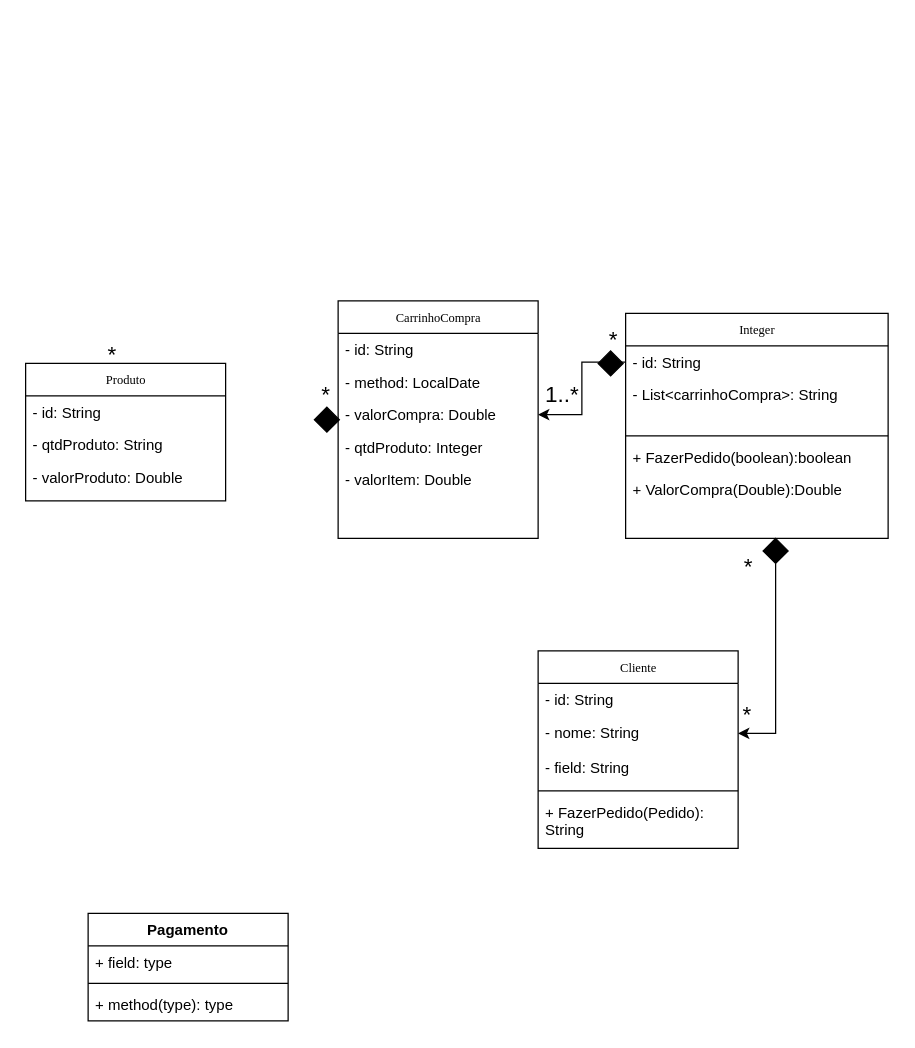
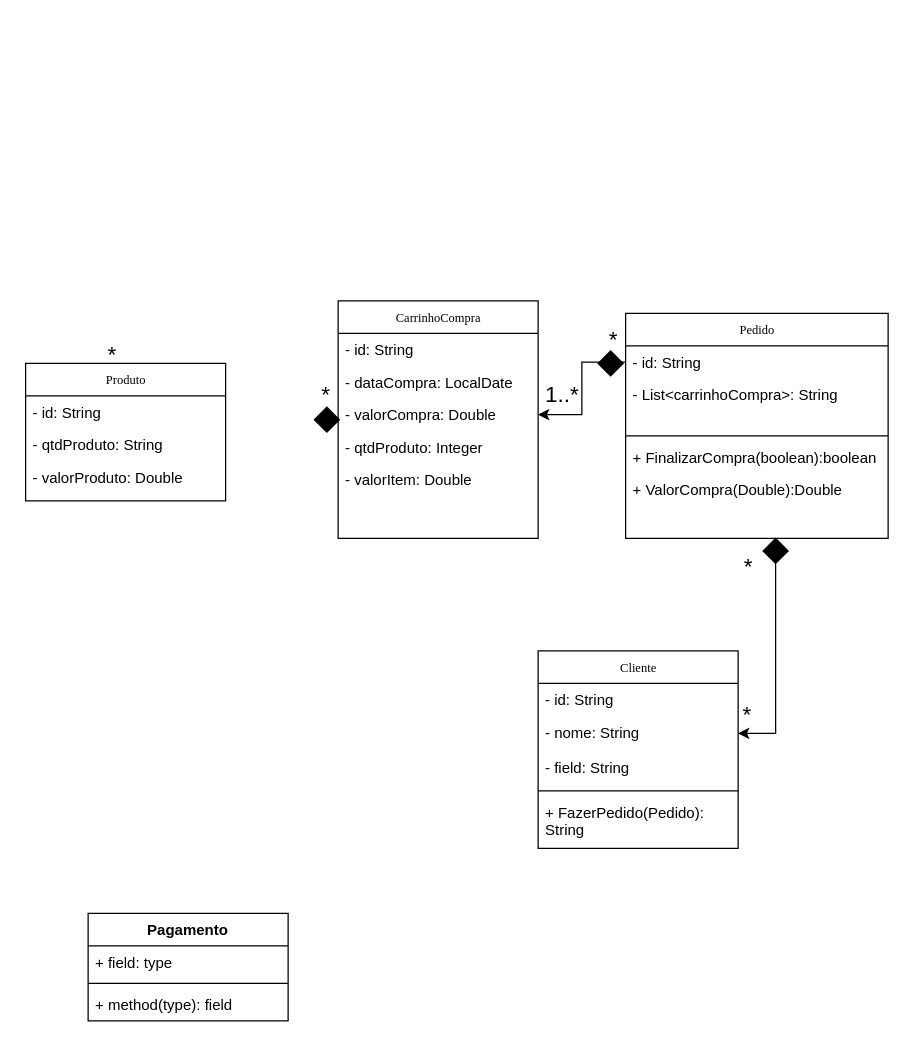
node "Integer": label "Integer" -> "Pedido"
node "- method: LocalDate": label "- method: LocalDate" -> "- dataCompra: LocalDate"
node "+ FazerPedido(boolean):boolean": label "+ FazerPedido(boolean):boolean" -> "+ FinalizarCompra(boolean):boolean"
node "+ method(type): type": label "+ method(type): type" -> "+ method(type): field"
